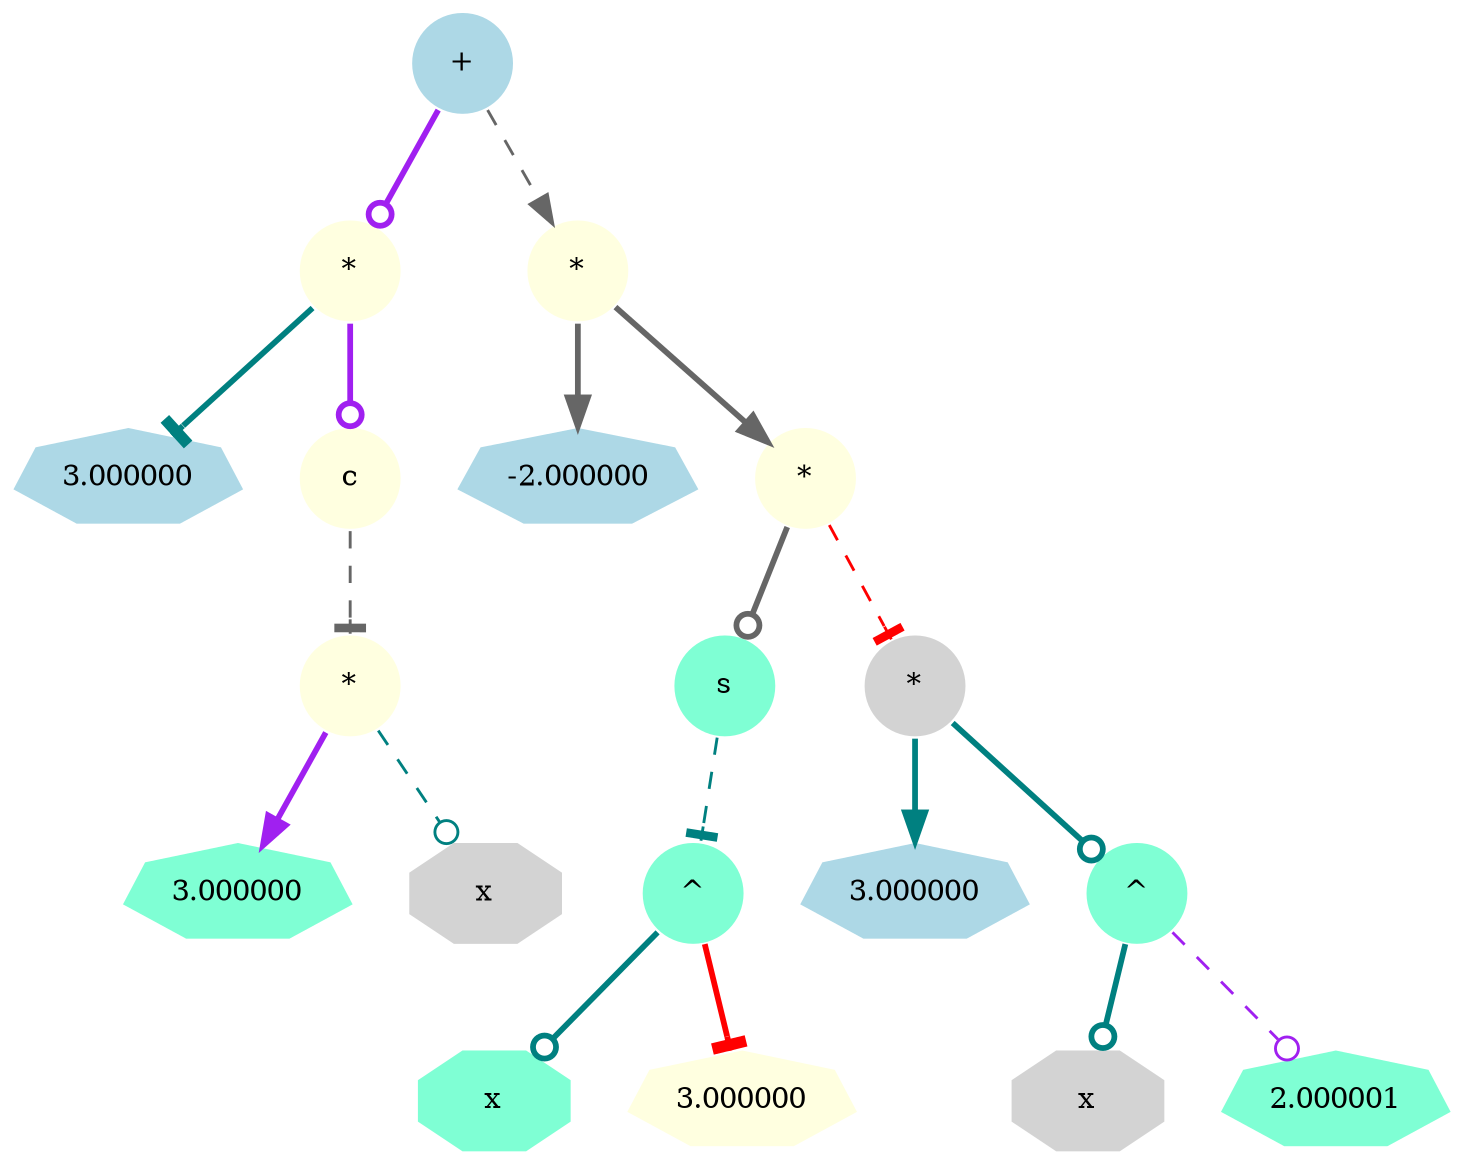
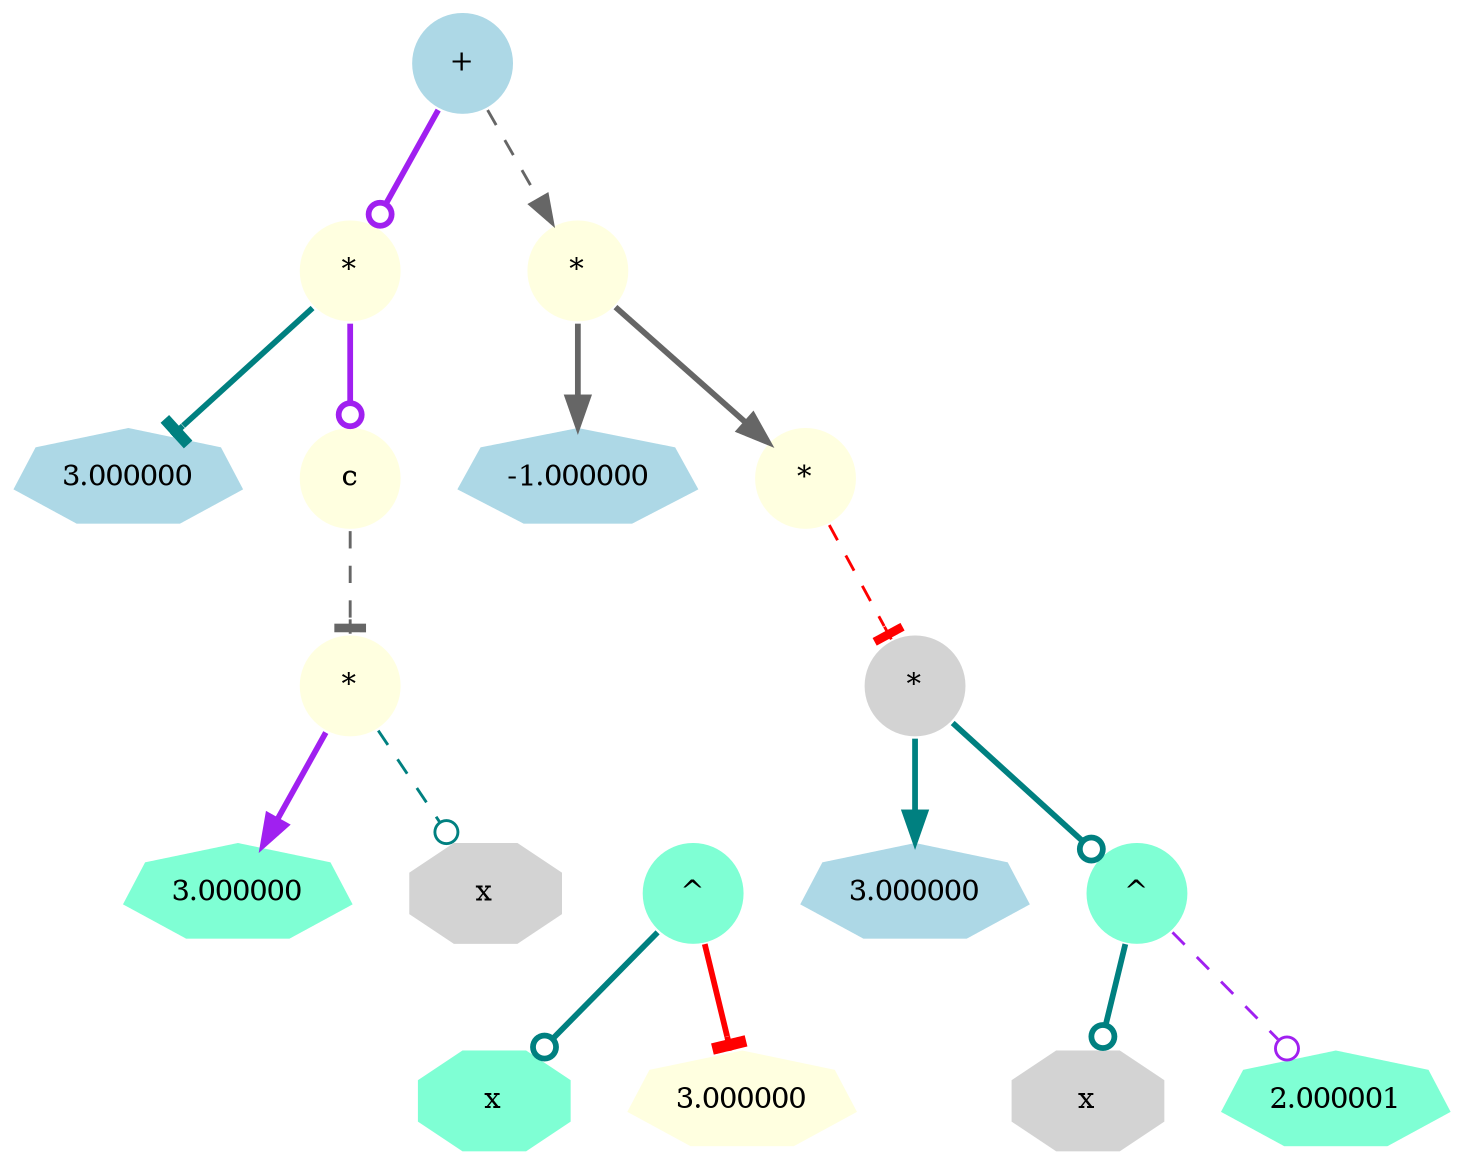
node "-2.000000": label "-2.000000" -> "-1.000000"
node "s": removed
